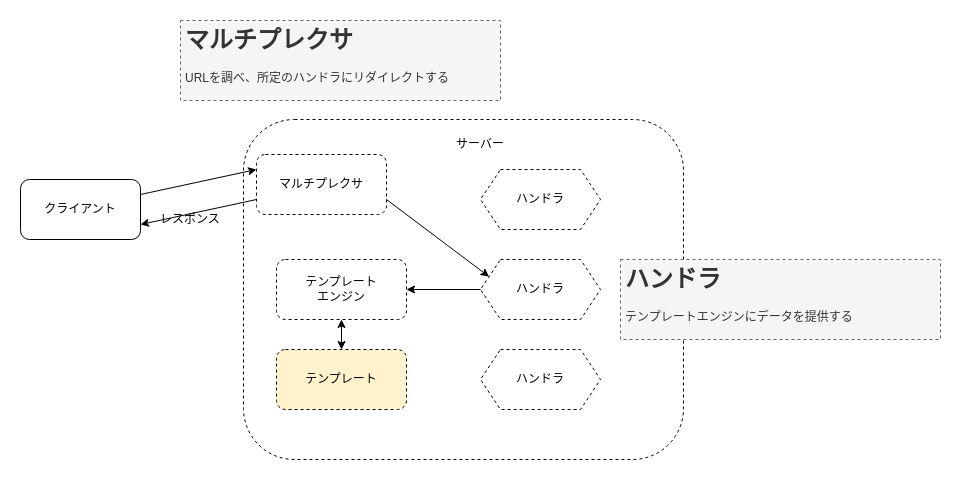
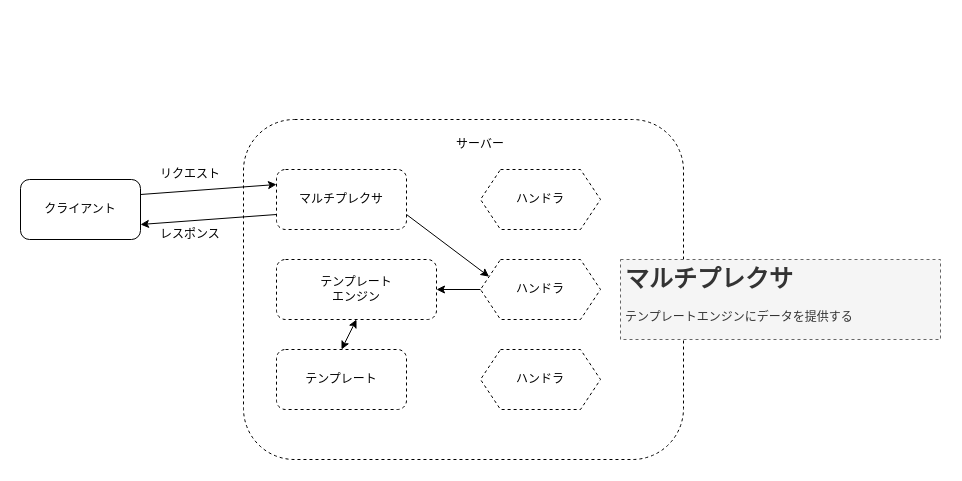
node "マルチプレクサ URLを調べ、所定のハンドラにリダイレクトする": removed
node "リクエスト": added
node "マルチプレクサ": moved (322, 185) -> (342, 200)
node "レスポンス": moved (191, 220) -> (191, 235)
node "ハンドラ テンプレートエンジンにデータを提供する": label "ハンドラ テンプレートエンジンにデータを提供する" -> "マルチプレクサ テンプレートエンジンにデータを提供する"
node "テンプレート エンジン": size 130x60 -> 160x60
node "テンプレート": fillcolor #fff2cc -> #ffffff
